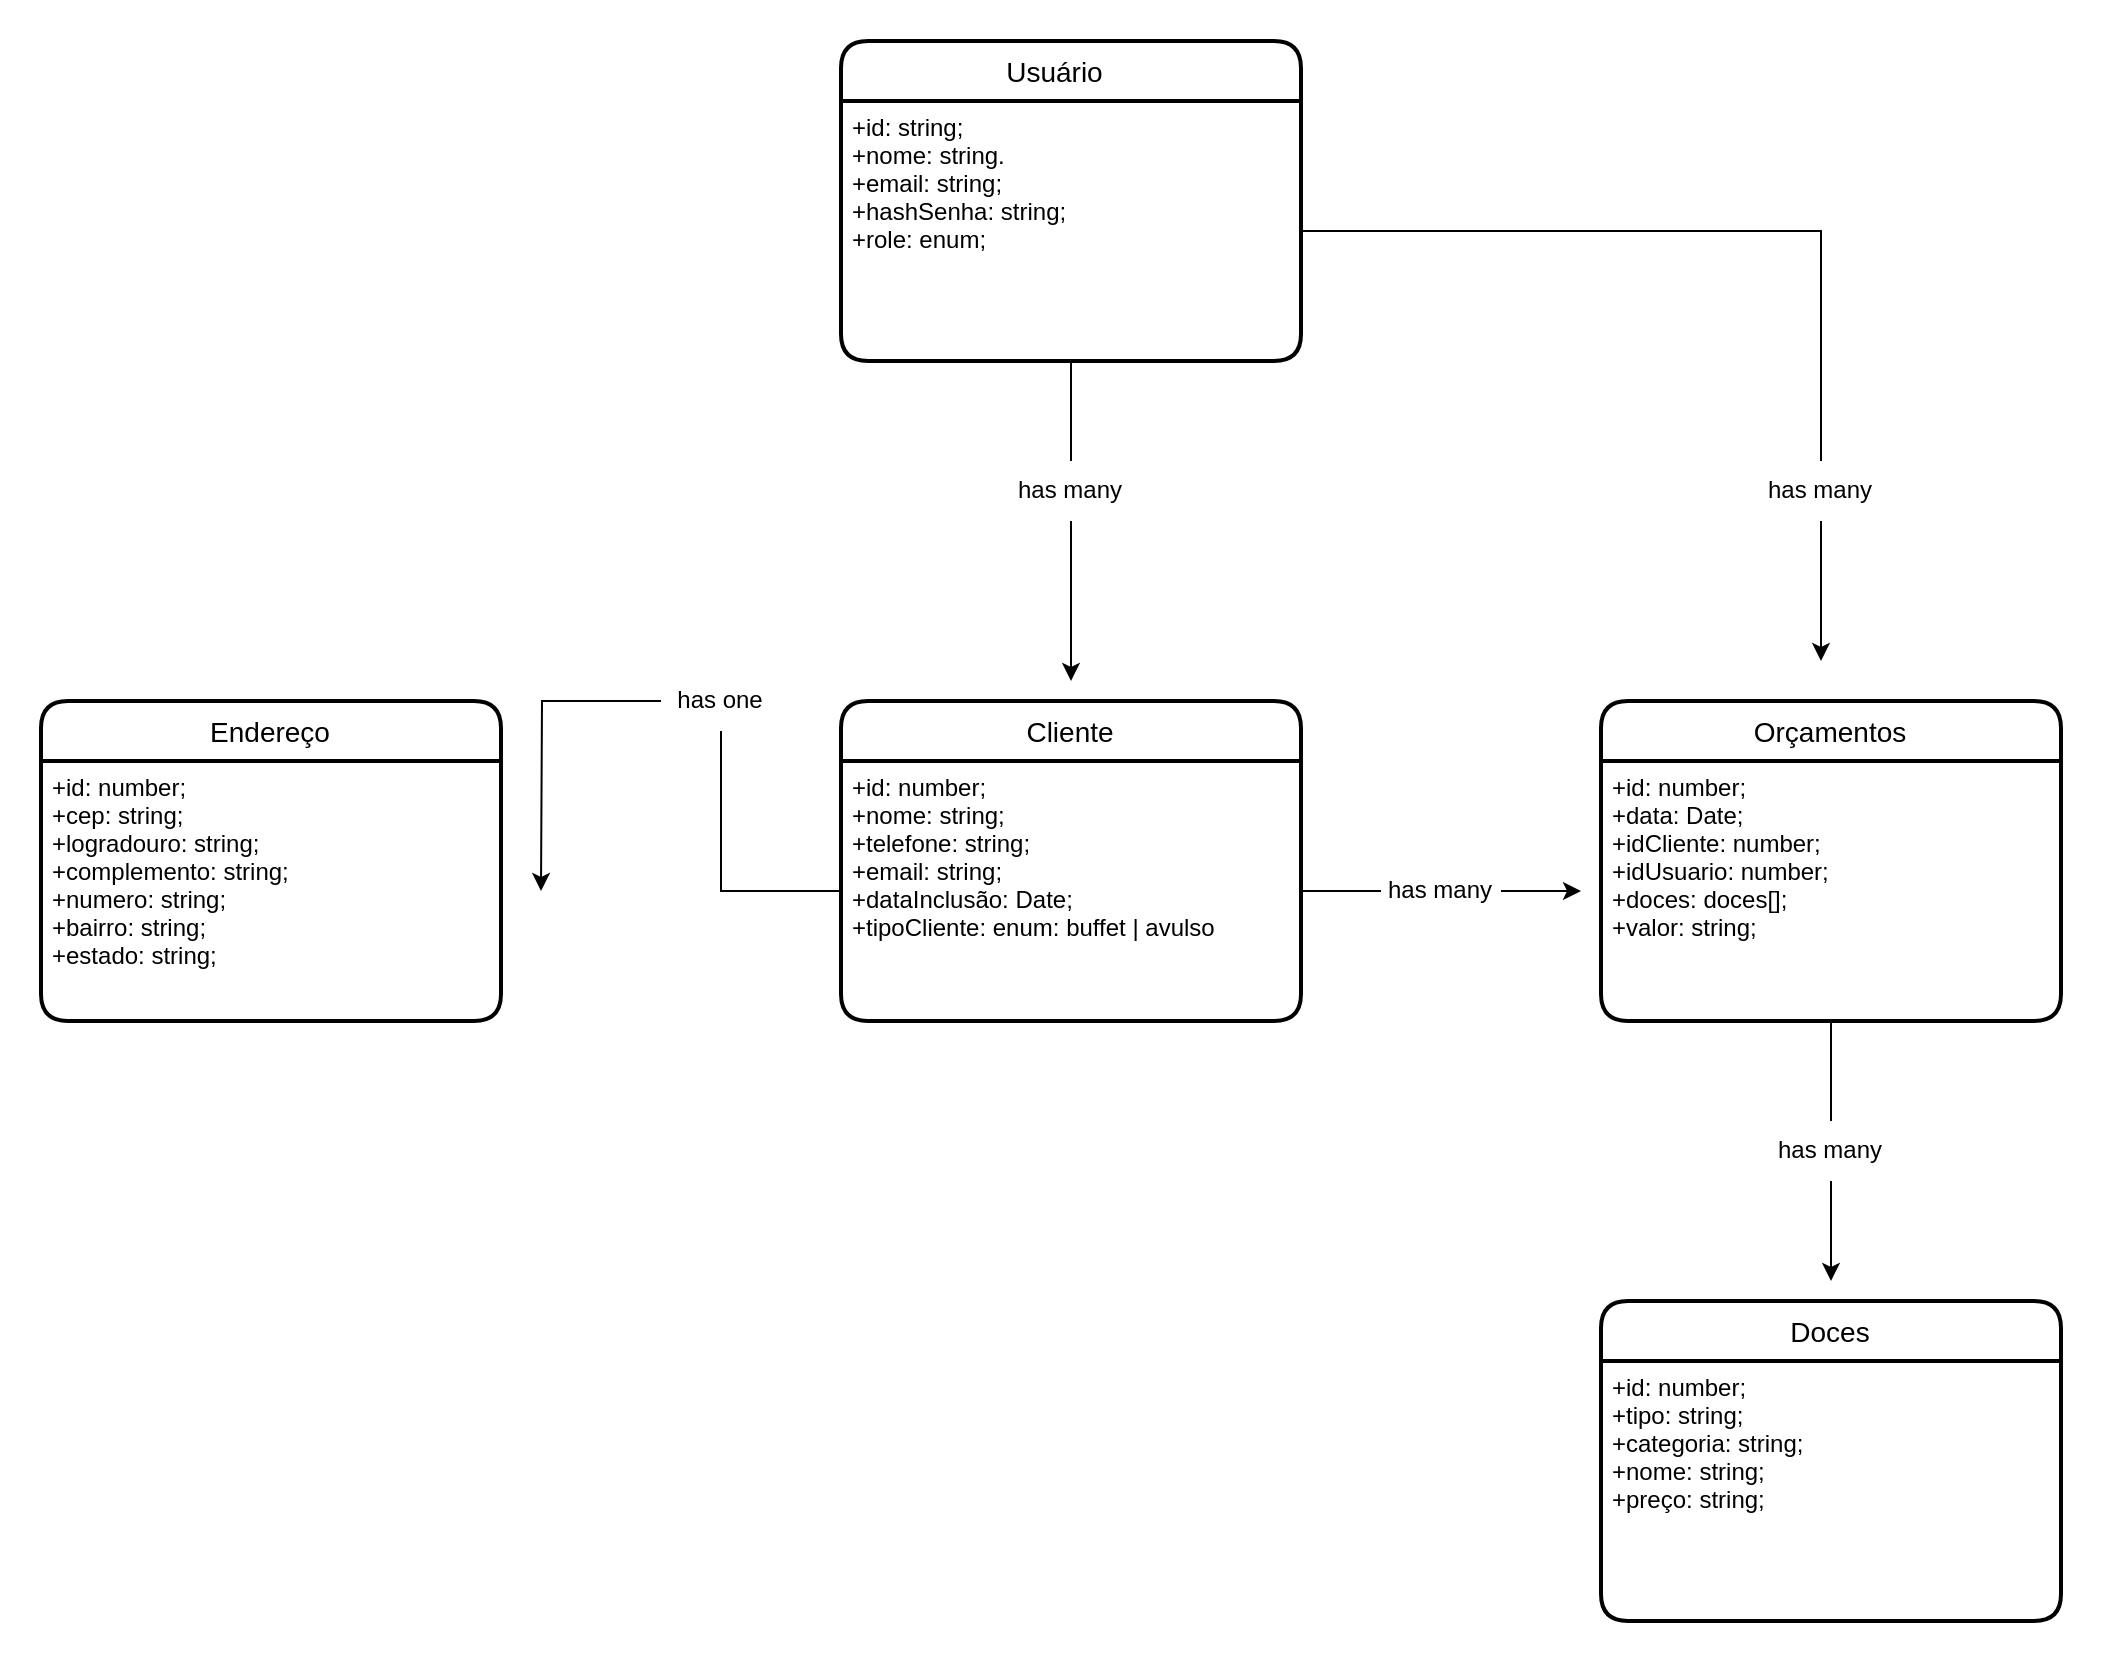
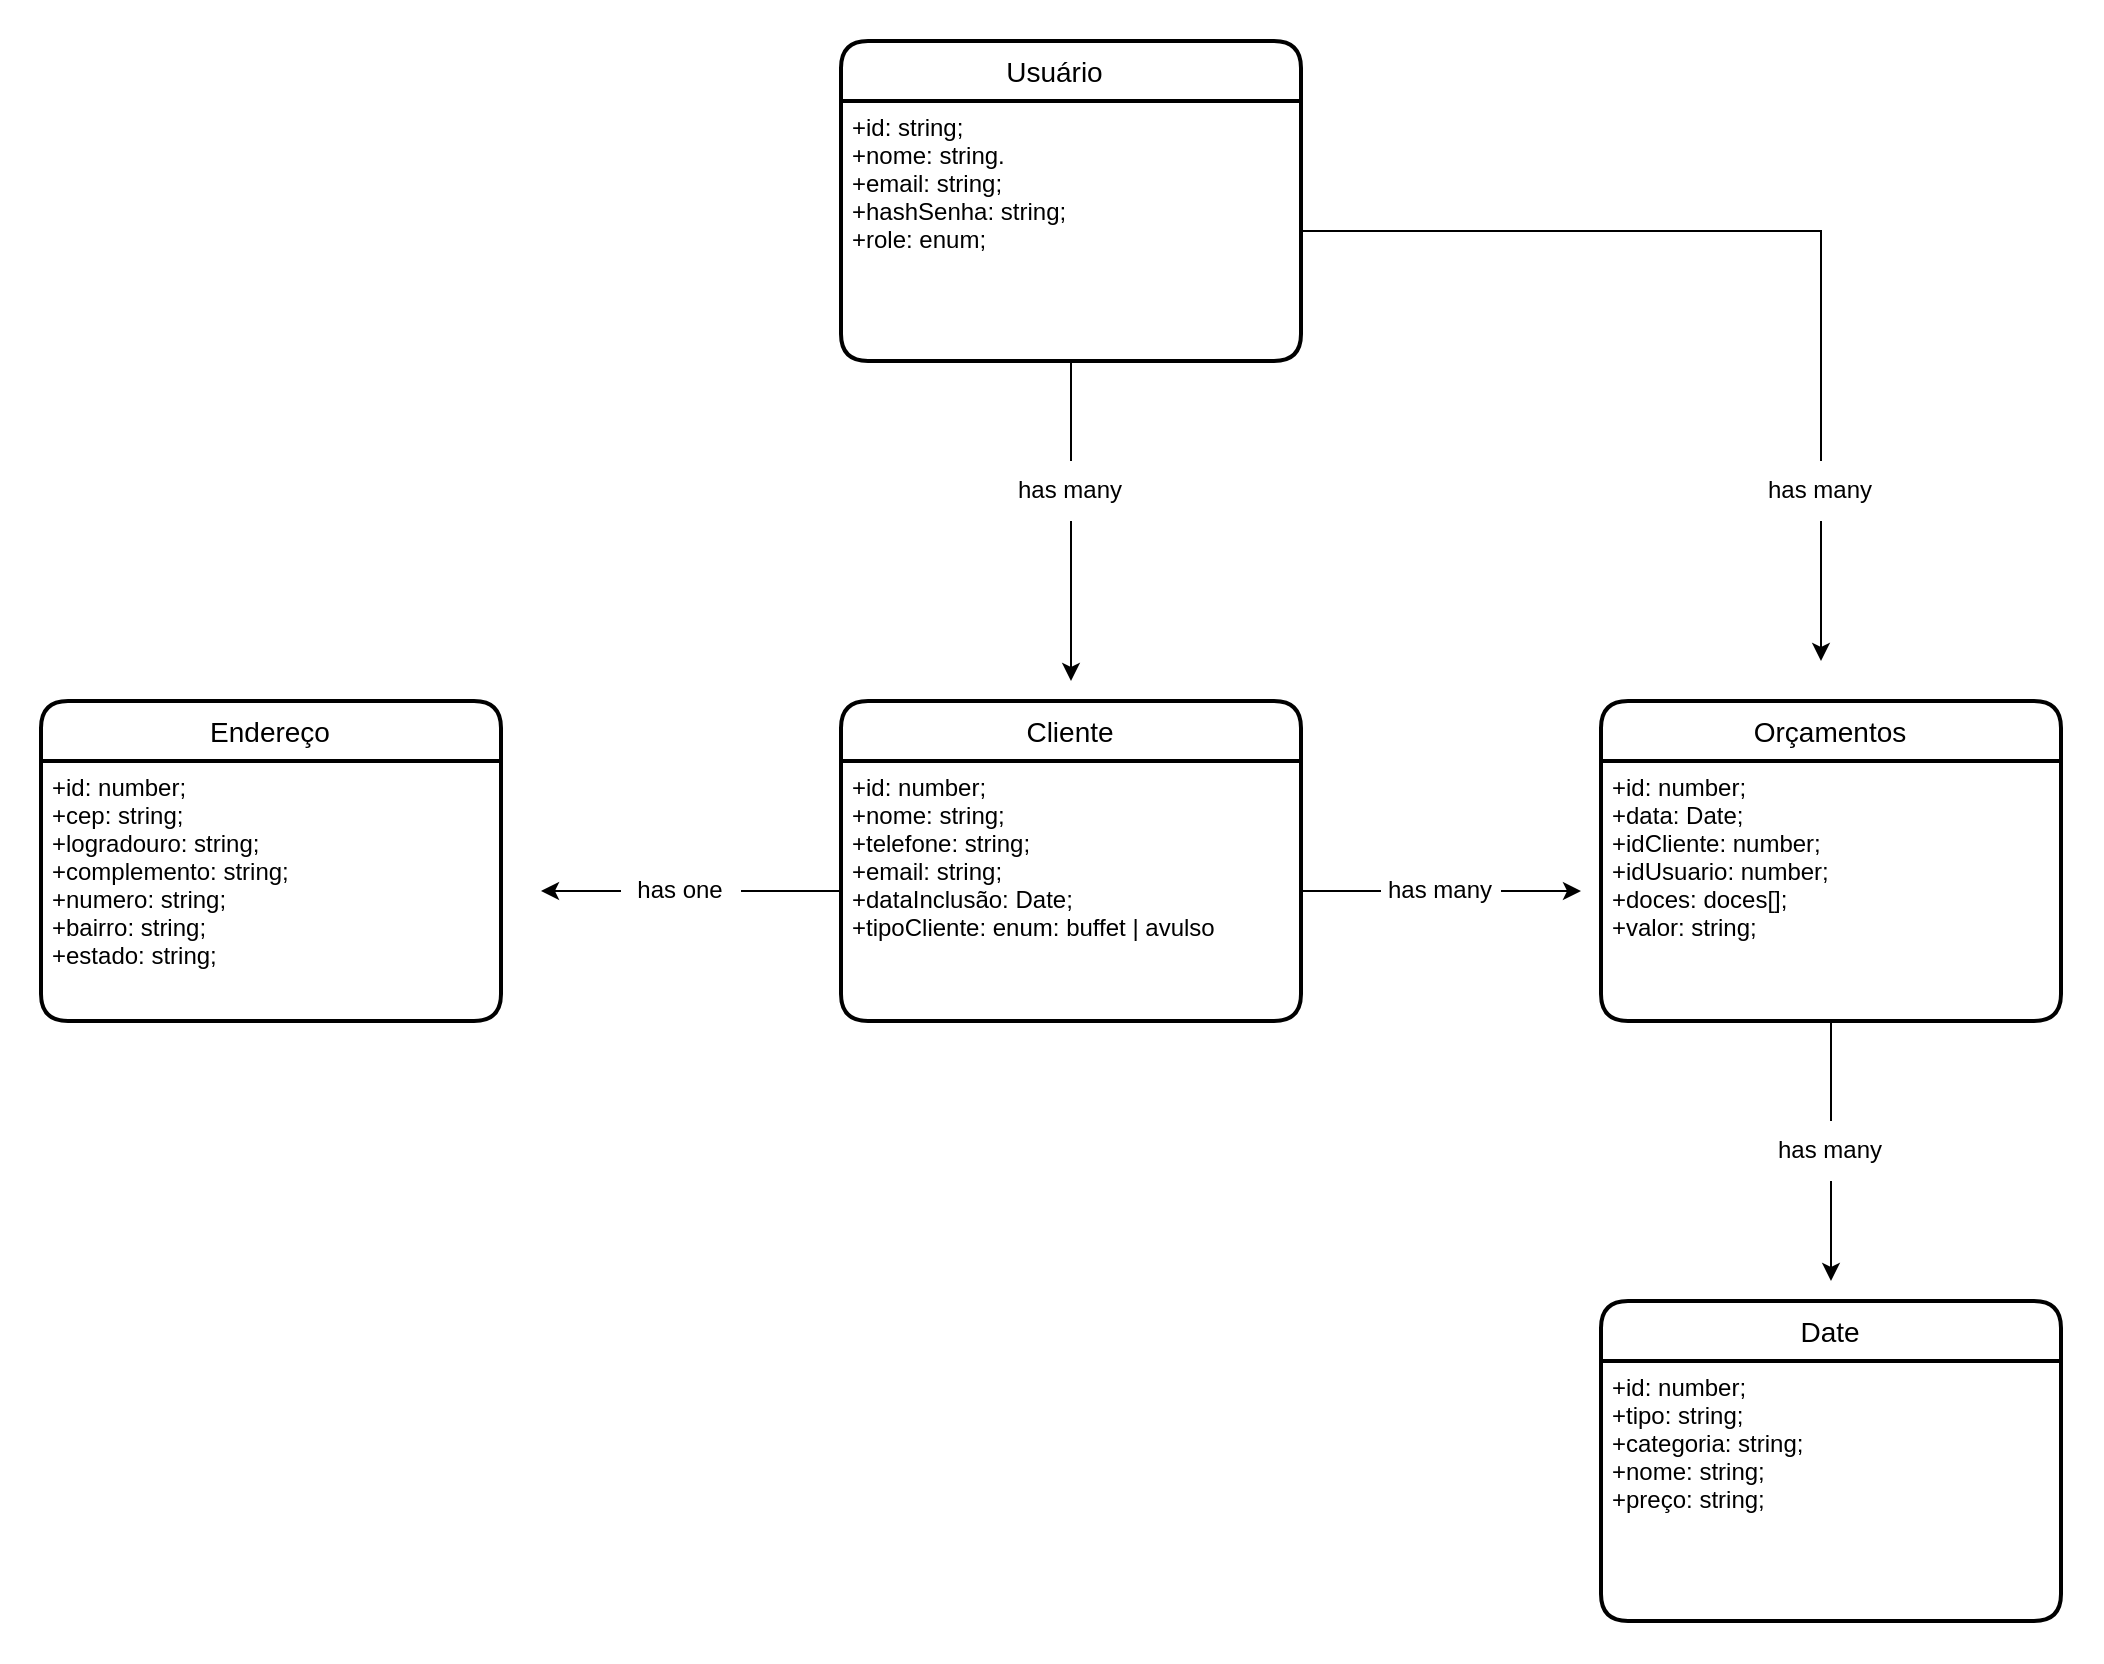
node "has one": moved (721, 701) -> (681, 891)
node "Doces": label "Doces" -> "Date"
